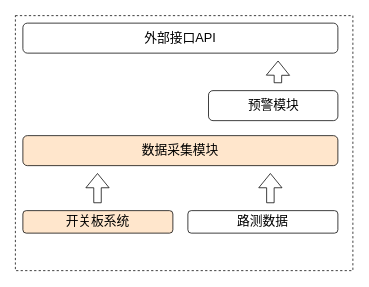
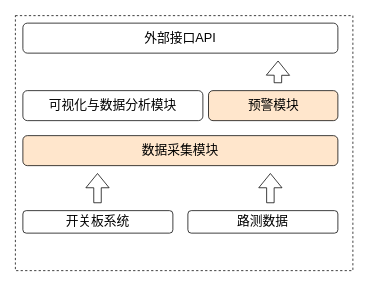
node "可视化与数据分析模块": added
node "预警模块": fillcolor #ffffff -> #ffe6cc
node "开关板系统": fillcolor #ffe6cc -> #ffffff
